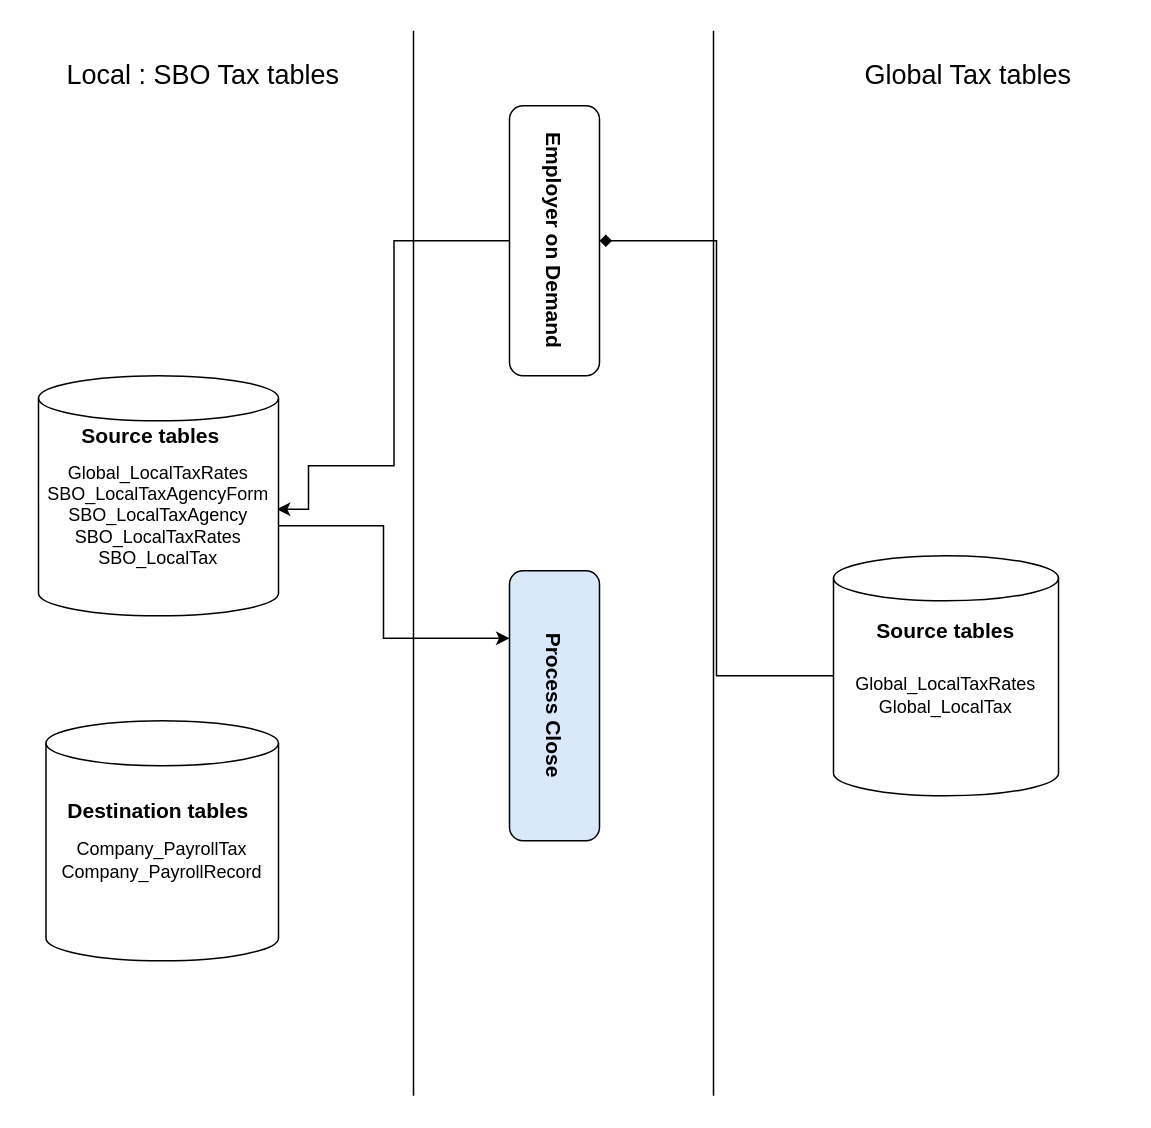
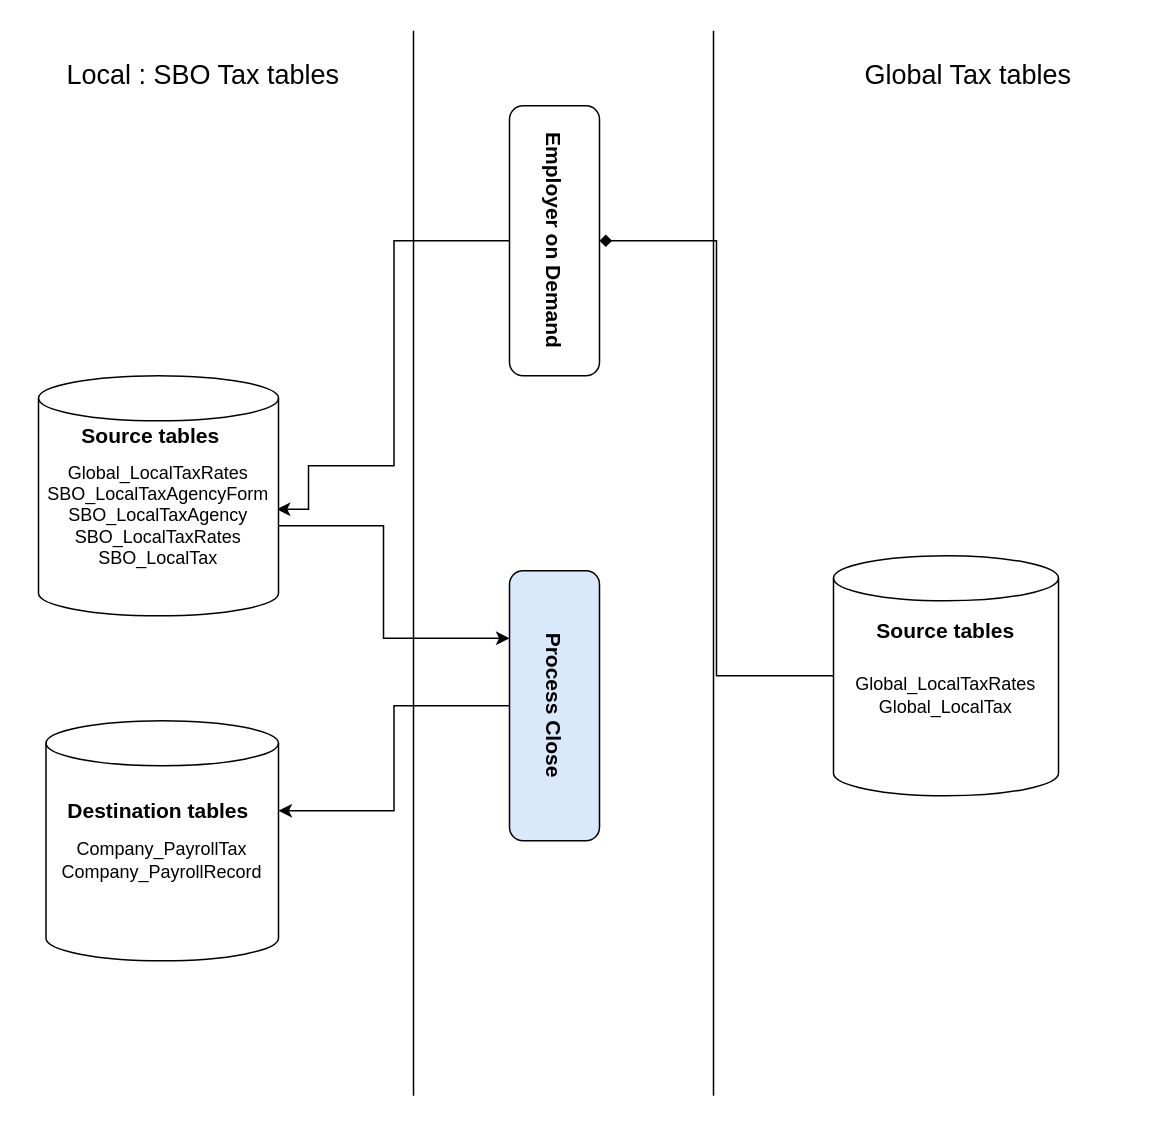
edge "Process Close" -> "Destination tables": added
